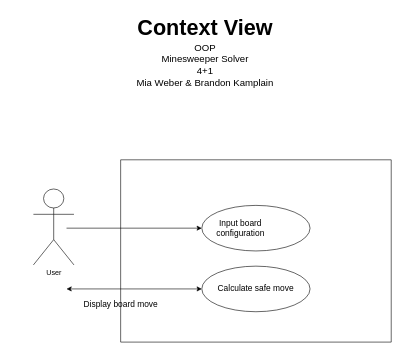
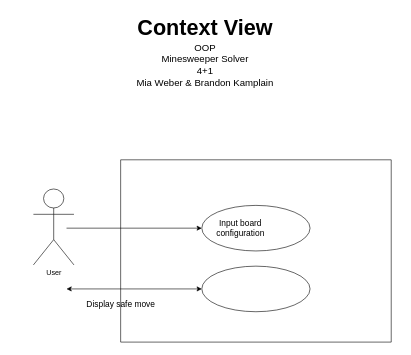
node "Calculate safe move": removed
node "Display board move": label "Display board move" -> "Display safe move"
